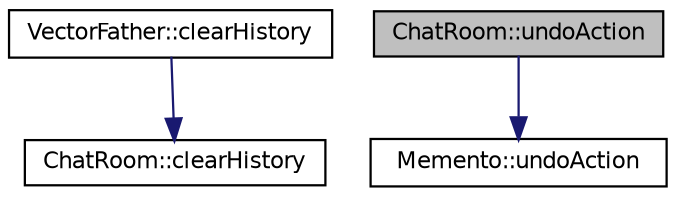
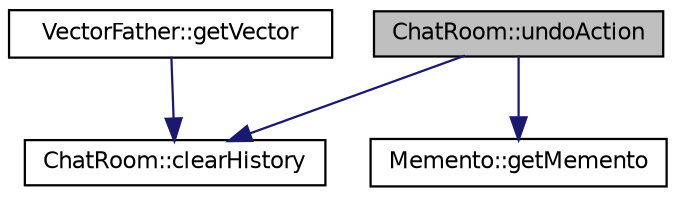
node "VectorFather::clearHistory": label "VectorFather::clearHistory" -> "VectorFather::getVector"
edge "ChatRoom::undoAction" -> "ChatRoom::clearHistory": added
node "Memento::undoAction": label "Memento::undoAction" -> "Memento::getMemento"
